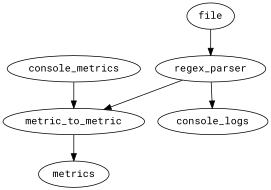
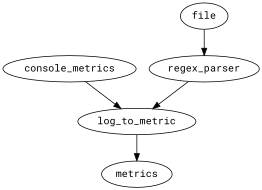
node "metric_to_metric": label "metric_to_metric" -> "log_to_metric"
node "console_logs": removed
